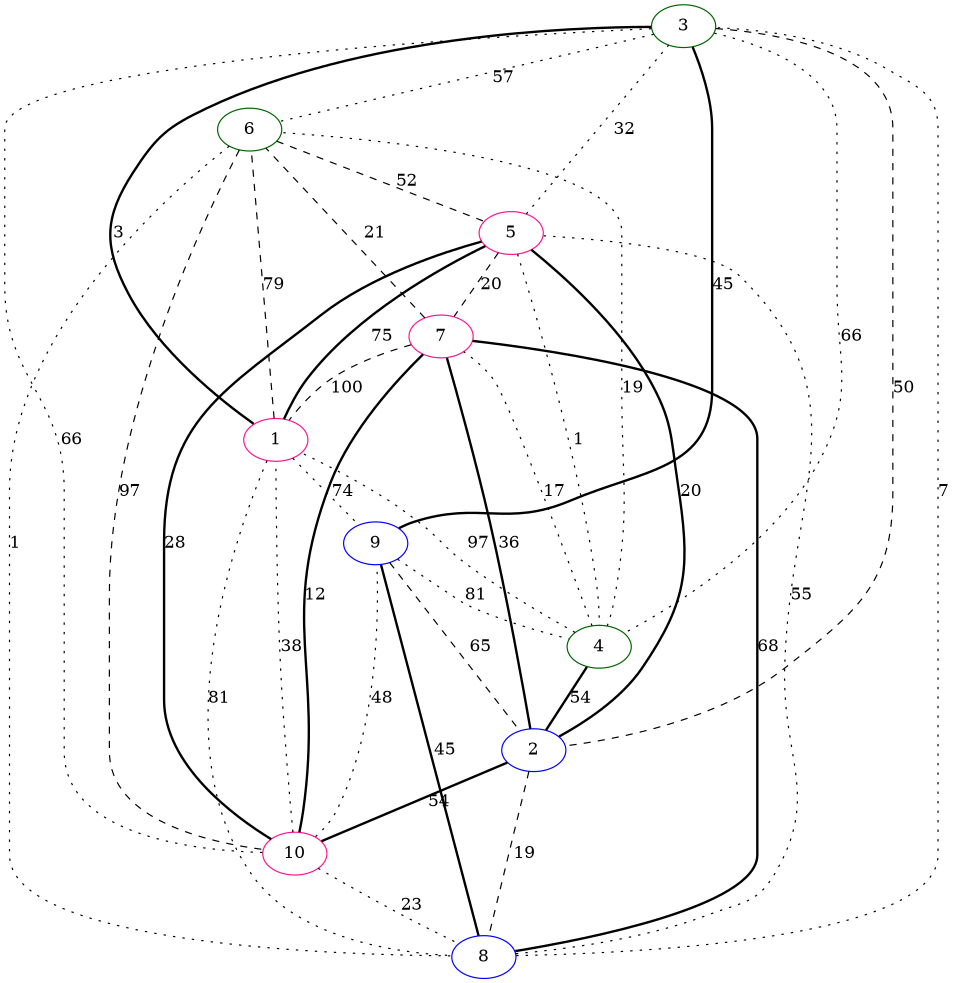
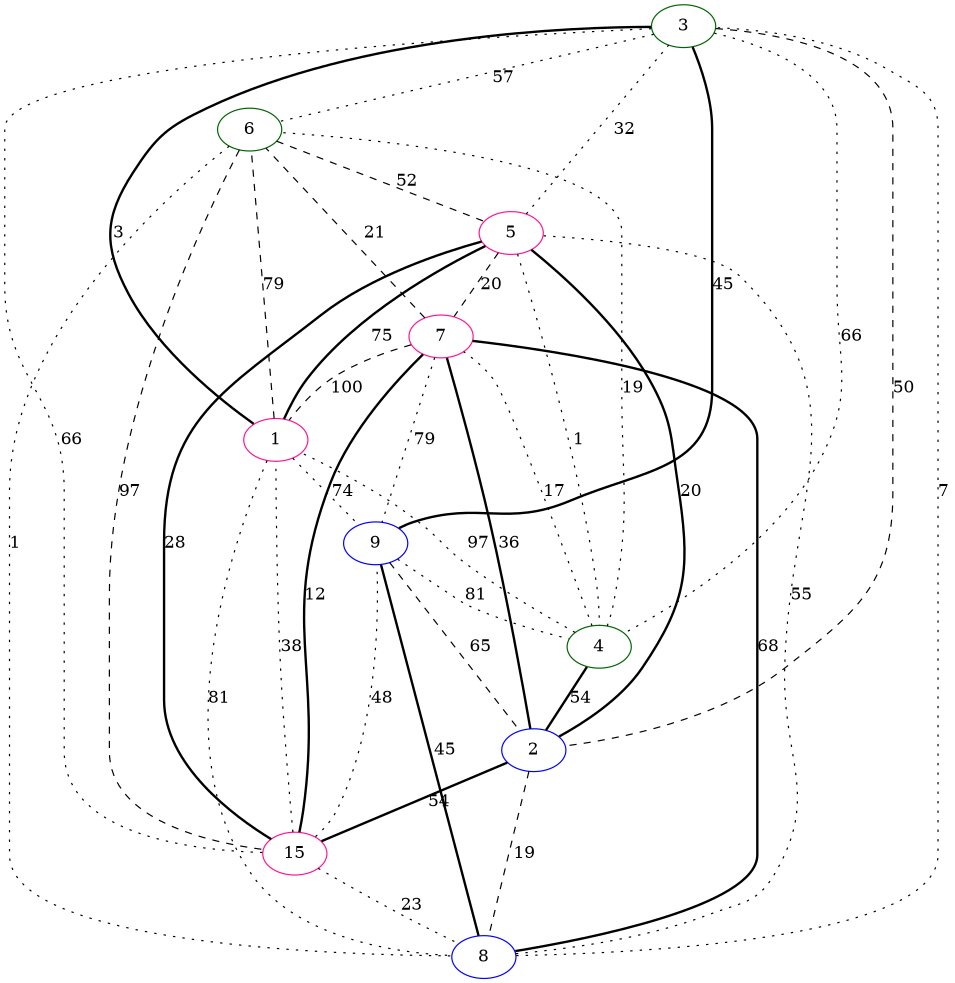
edge "7" -- "9": added, label "79"
node "10": label "10" -> "15"
